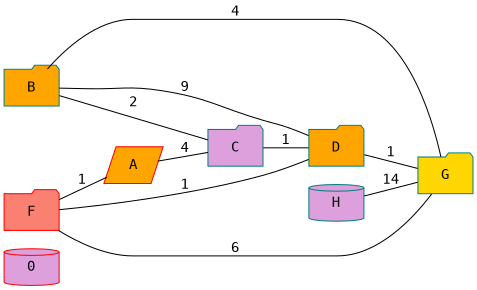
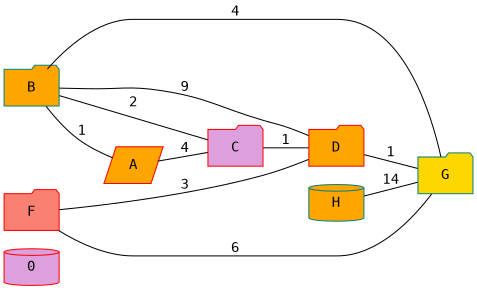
node "C": color teal -> red
node "D": color teal -> red
edge "D" -- "F": label "1" -> "3"
edge "A" -- "F": now "A" -- "B"
node "H": fillcolor plum -> orange
